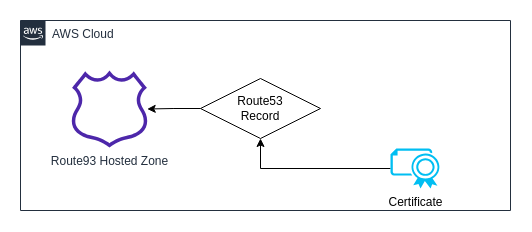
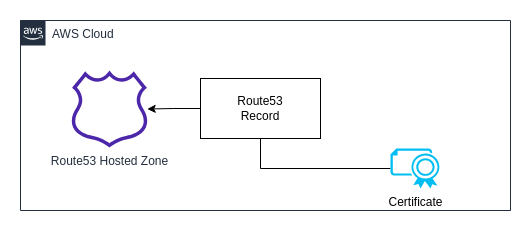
node "Route53 Record": shape diamond -> rectangle
edge "Certificate" -> "Route53 Record": arrowhead classic -> none
node "Route93 Hosted Zone": label "Route93 Hosted Zone" -> "Route53 Hosted Zone"
